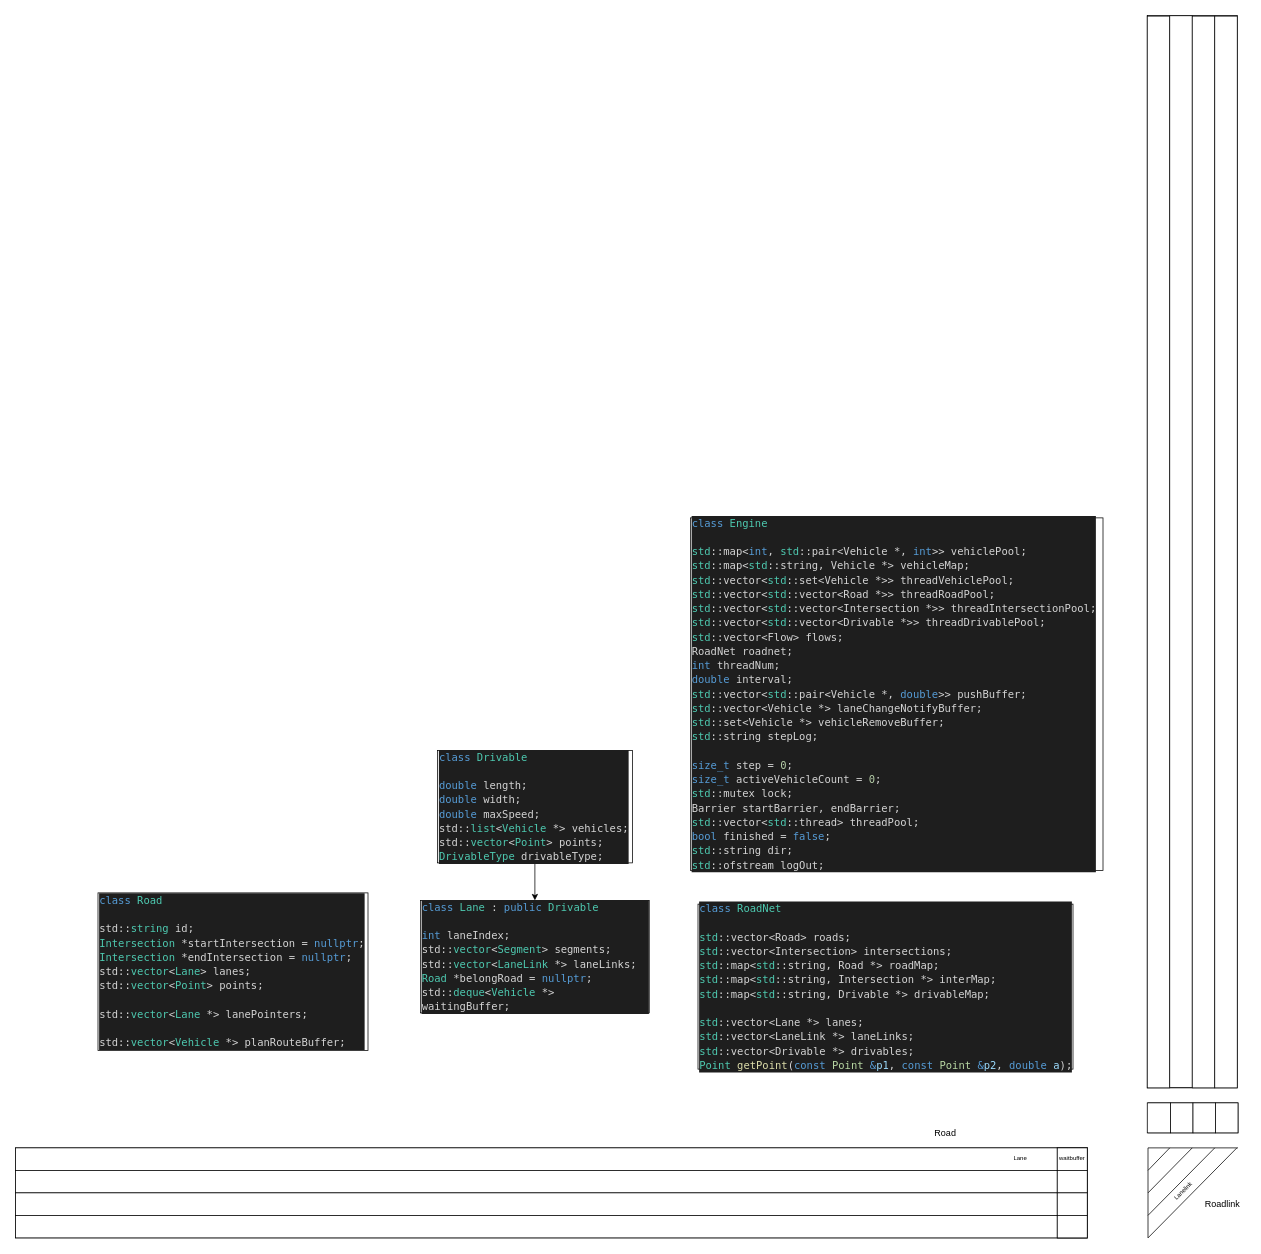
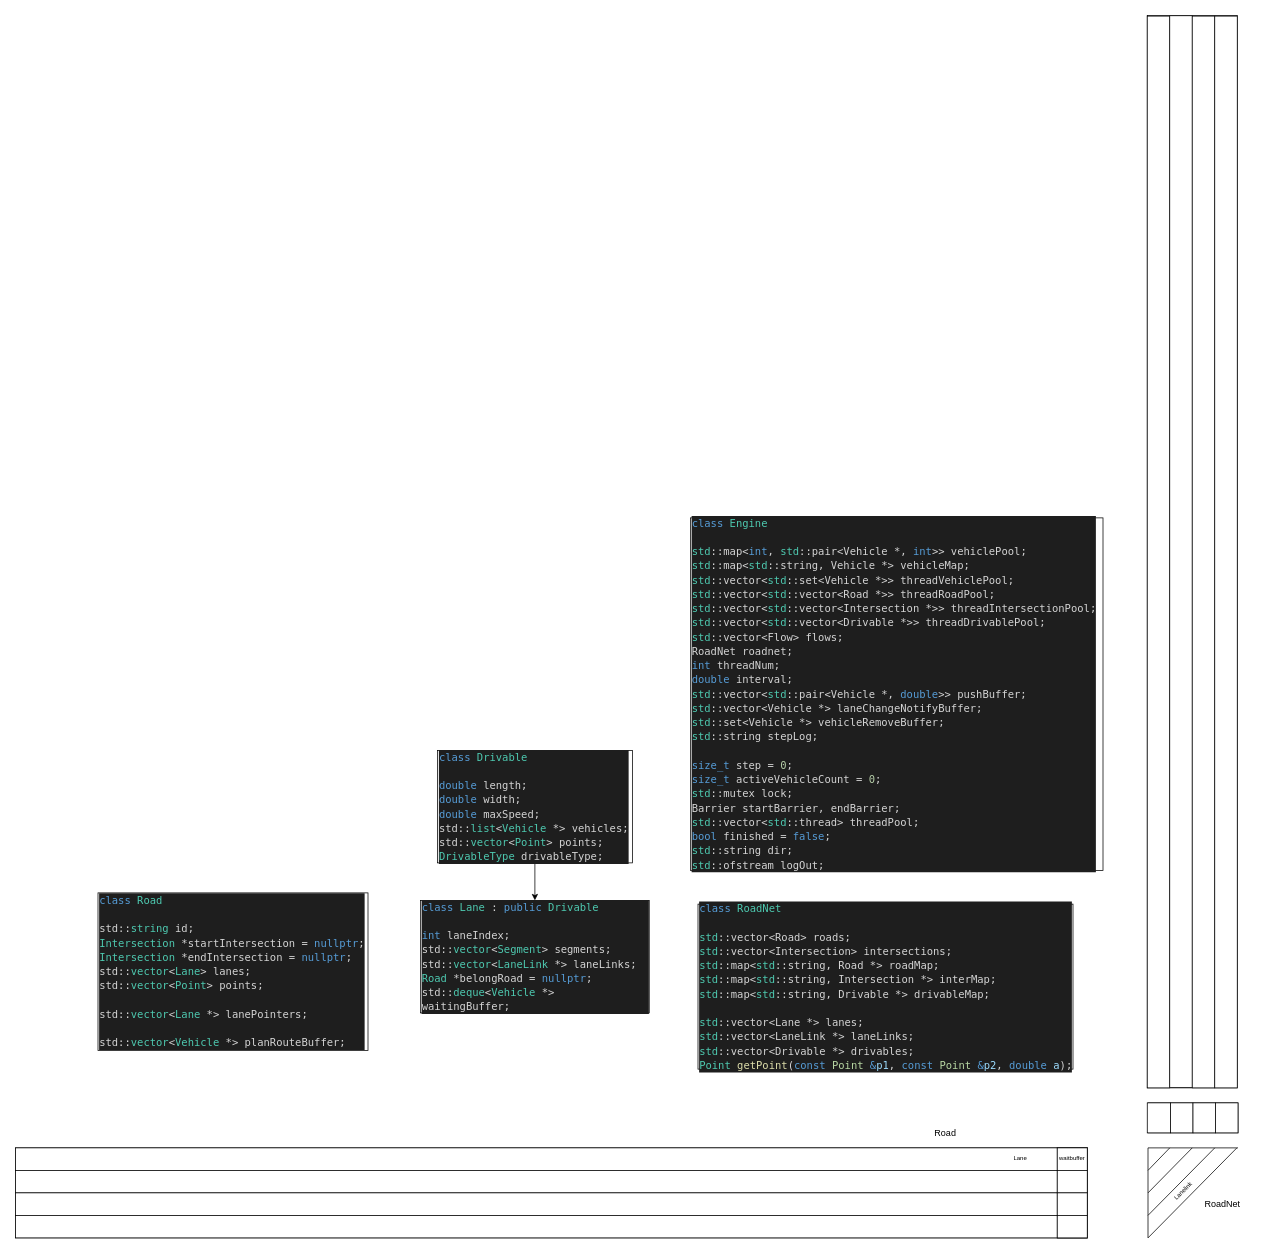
node "Roadlink": label "Roadlink" -> "RoadNet"
